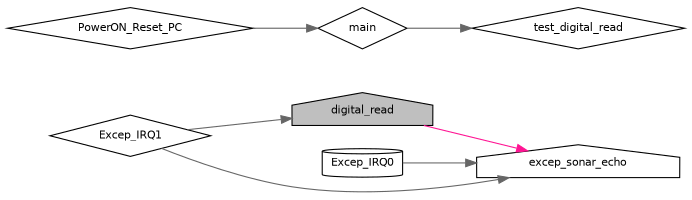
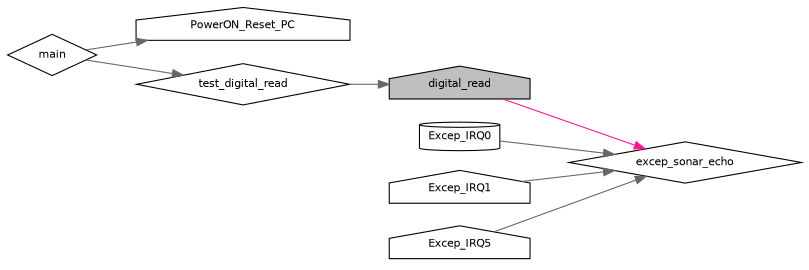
node "PowerON_Reset_PC": shape diamond -> house
edge "PowerON_Reset_PC" -> "main": reversed
edge "Excep_IRQ1" -> "digital_read": now "test_digital_read" -> "digital_read"
node "Excep_IRQ1": shape diamond -> house
node "excep_sonar_echo": shape house -> diamond
node "Excep_IRQ5": added
